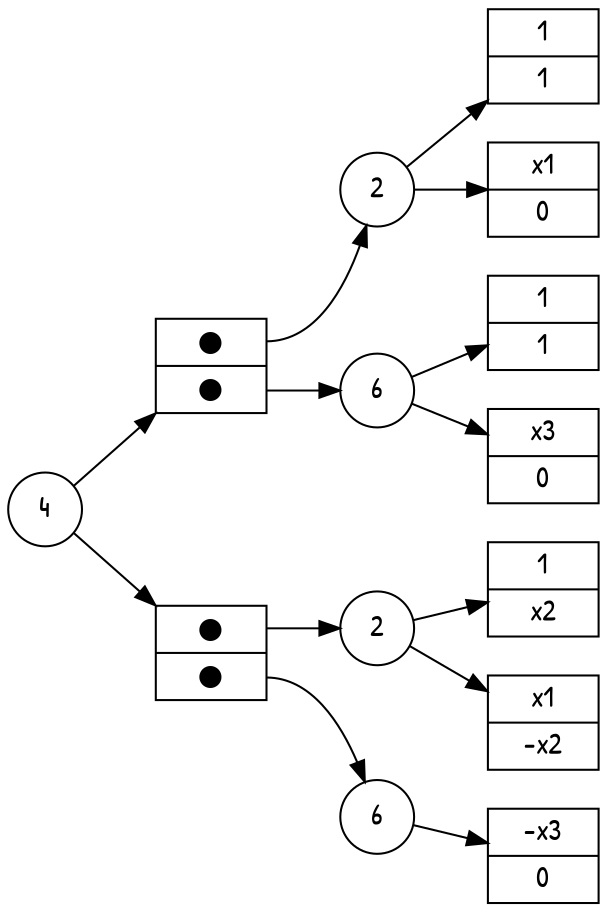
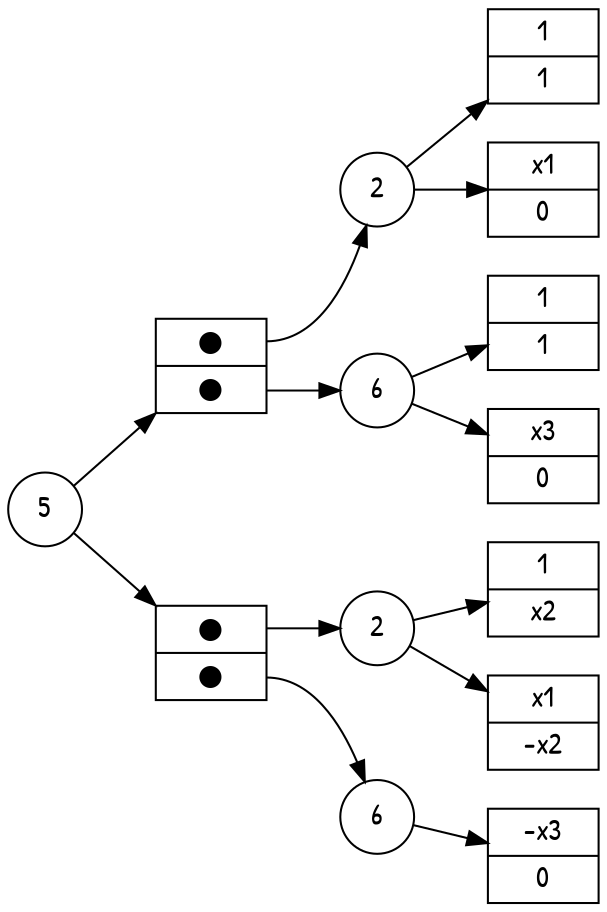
node "4": label "4" -> "5"
